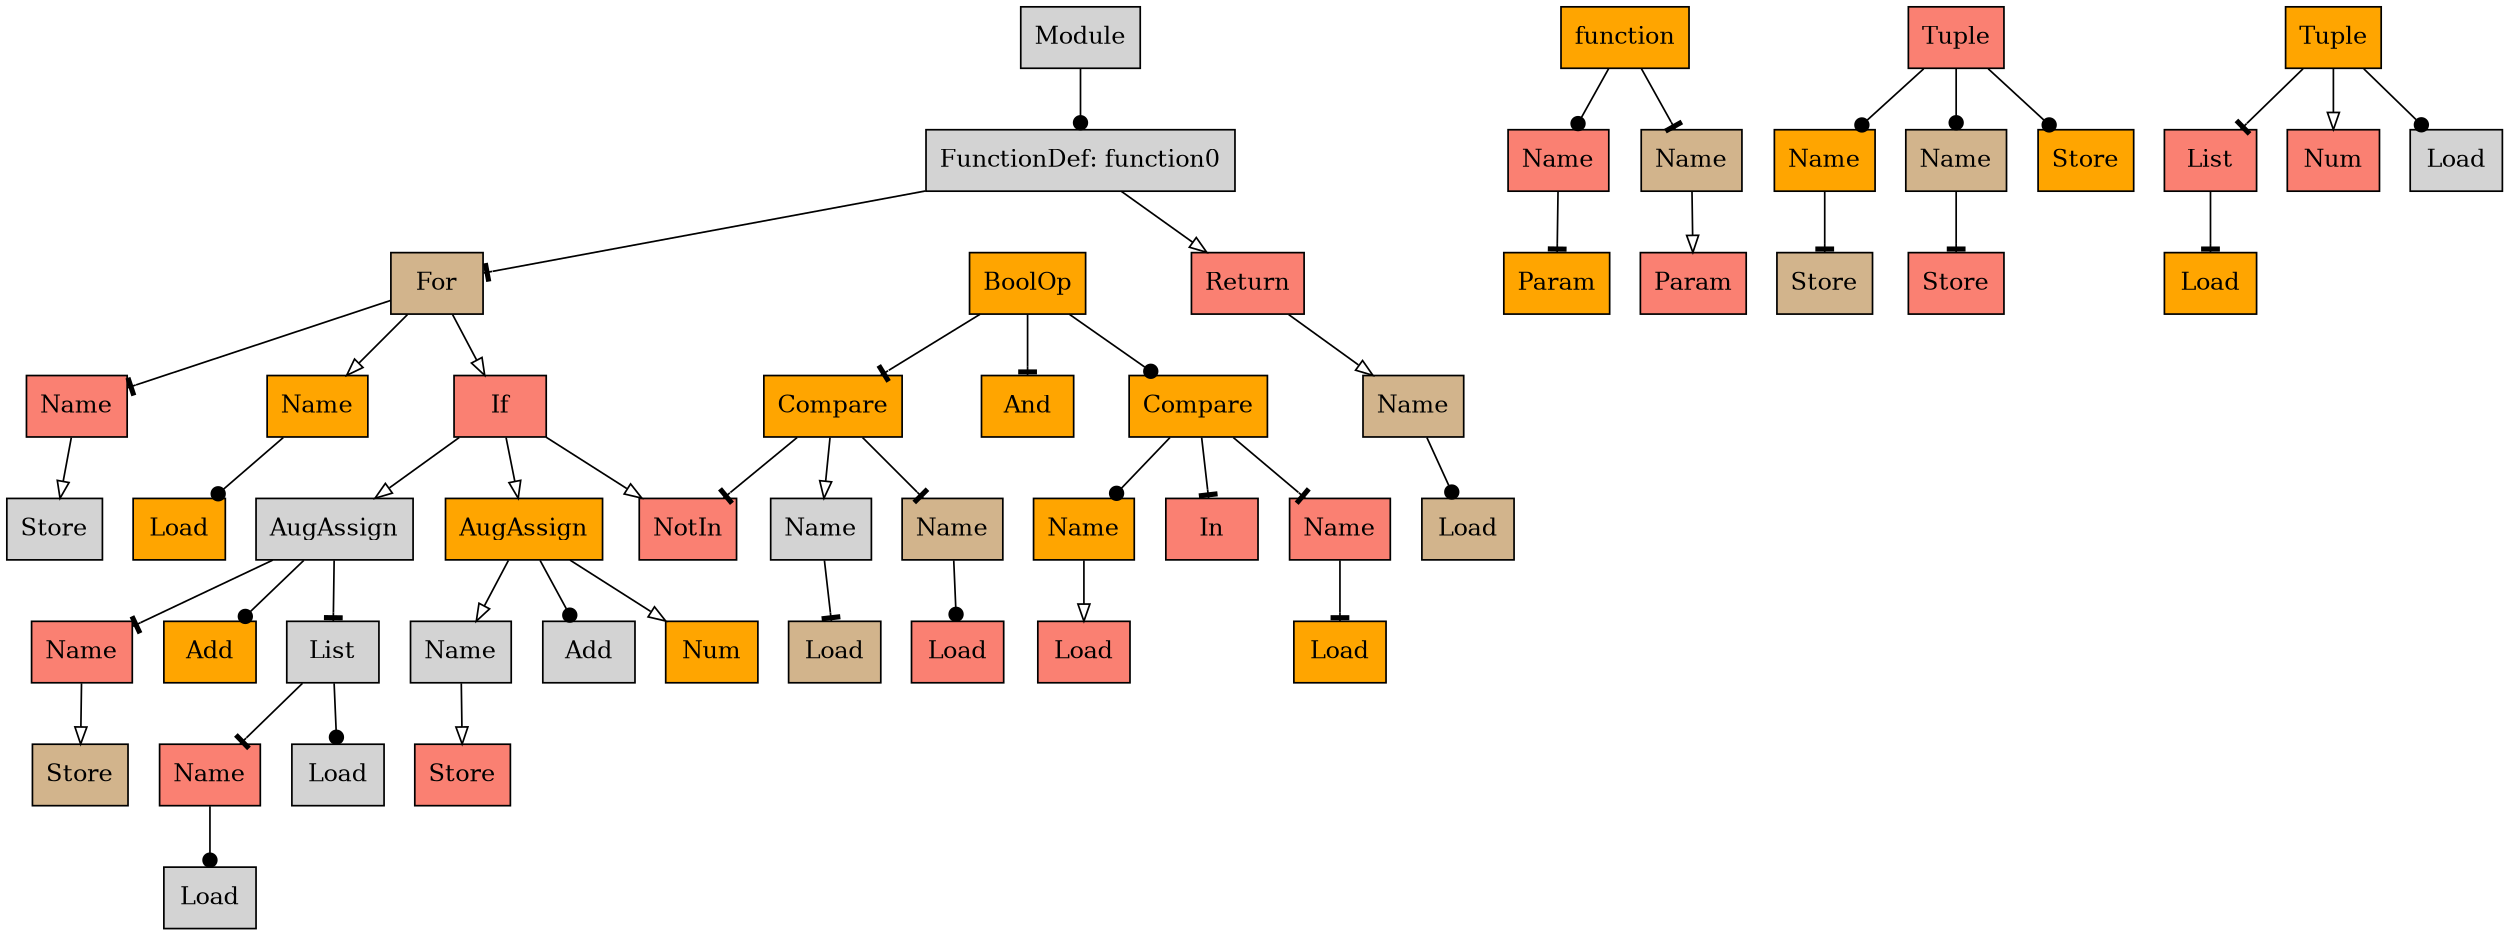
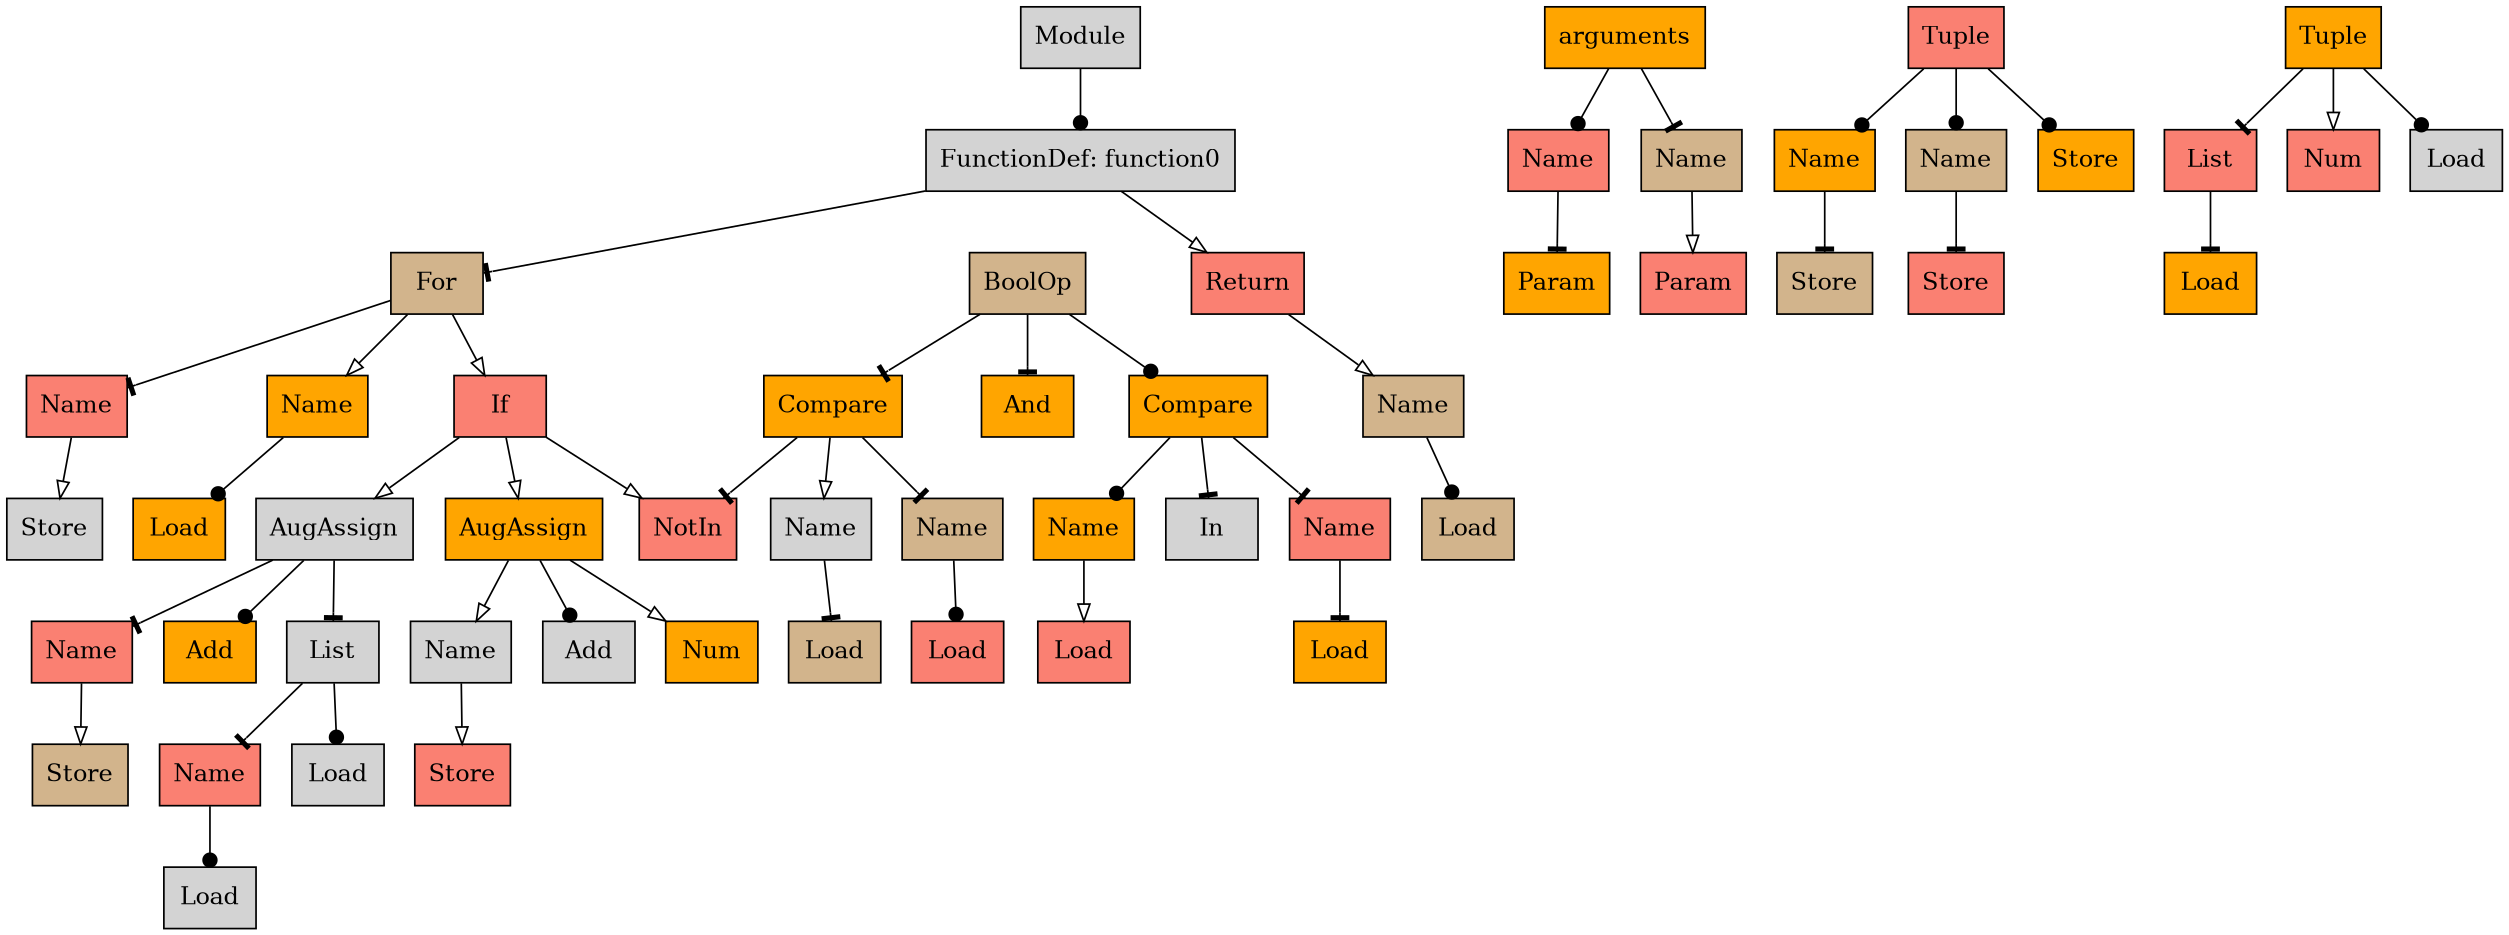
node "function": label "function" -> "arguments"
node "BoolOp": fillcolor orange -> tan
node "In": fillcolor salmon -> lightgrey
